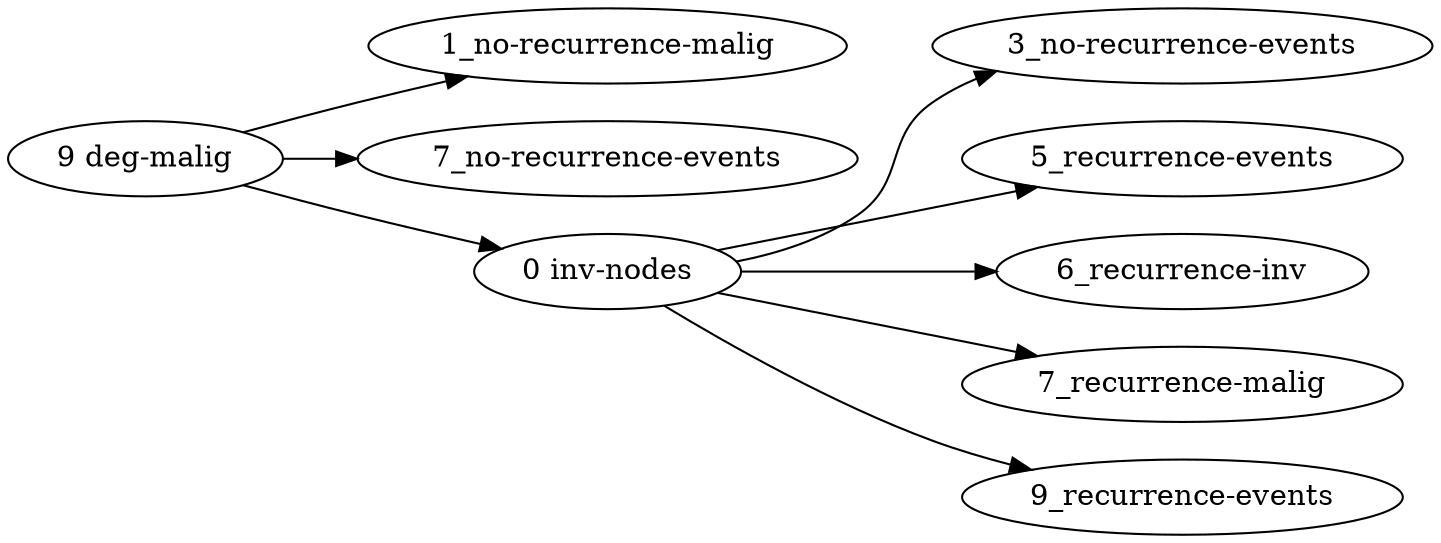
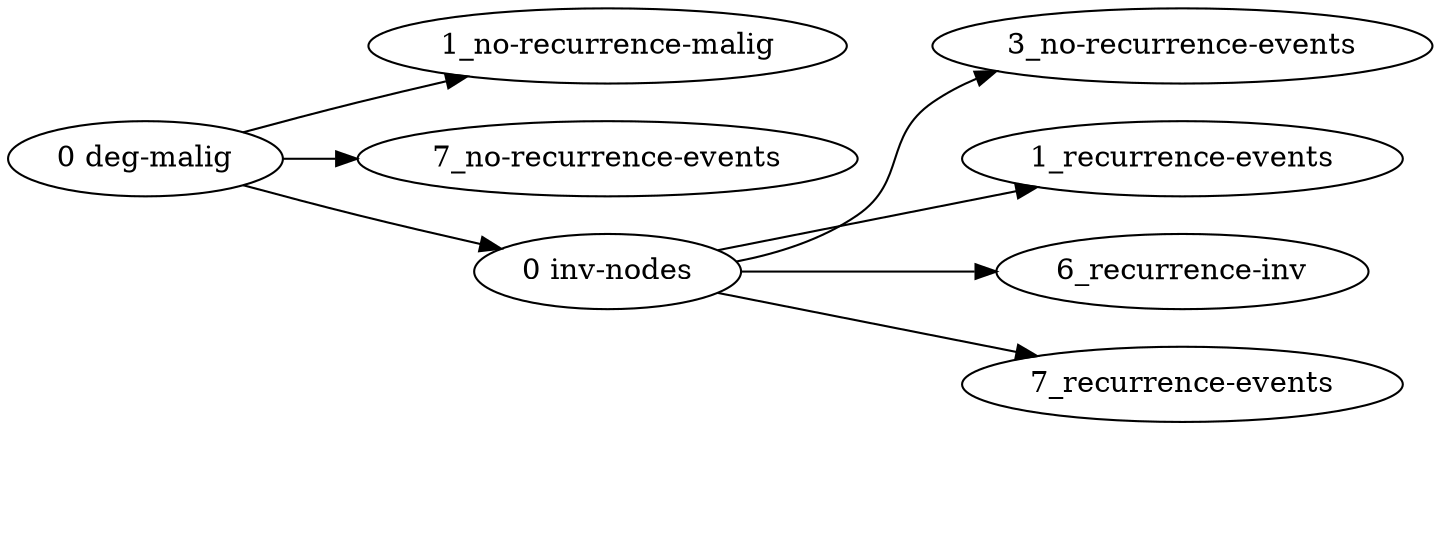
node "9 deg-malig": label "9 deg-malig" -> "0 deg-malig"
node "5_recurrence-events": label "5_recurrence-events" -> "1_recurrence-events"
node "7_recurrence-malig": label "7_recurrence-malig" -> "7_recurrence-events"
node "9_recurrence-events": removed
